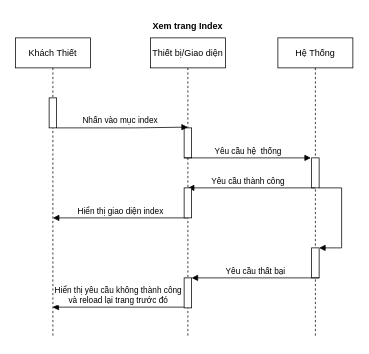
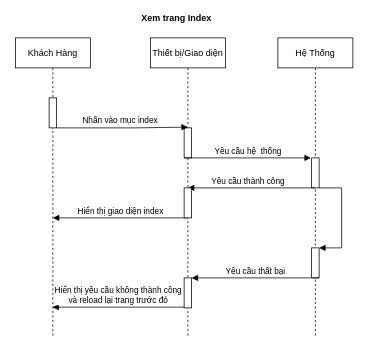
node "Xem trang Index": moved (188, 25) -> (177, 18)
node "Khách Thiết": label "Khách Thiết" -> "Khách Hàng"
